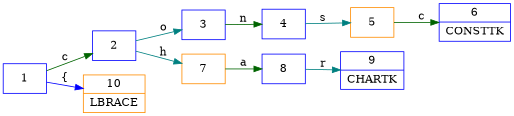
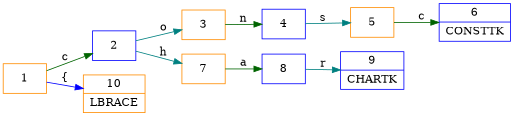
node "3": color blue -> darkorange
node "1": color blue -> darkorange
